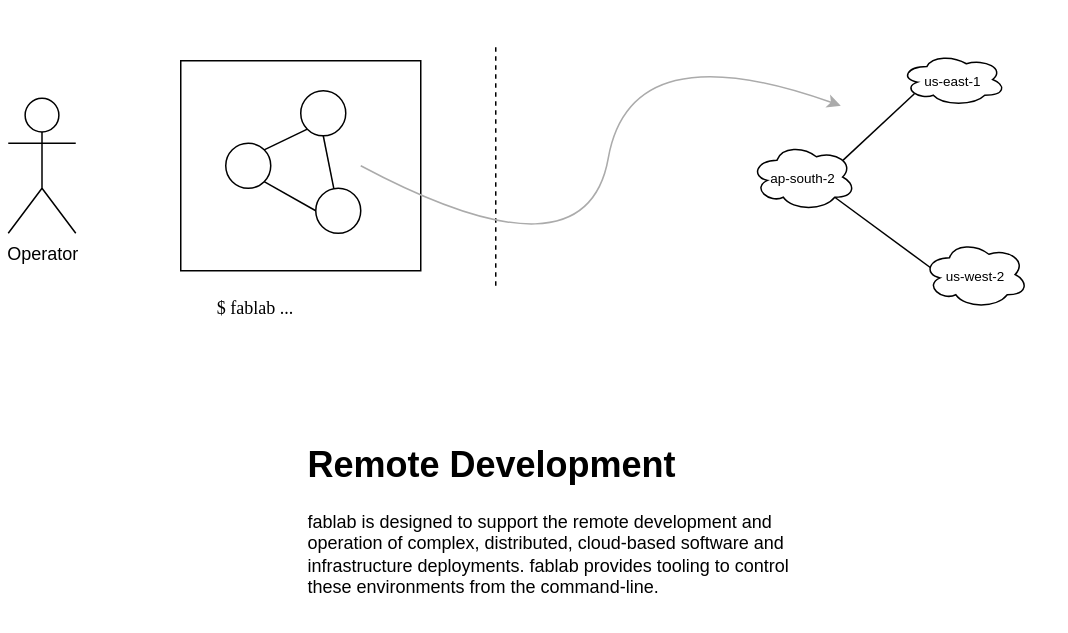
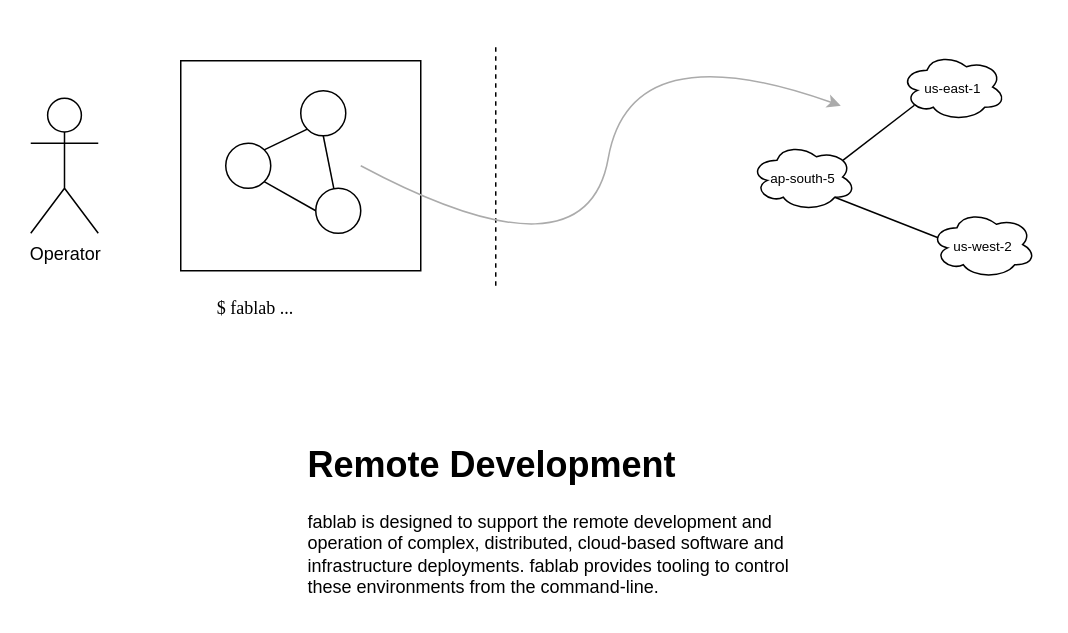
node "us-east-1": size 105x53 -> 105x68
node "Operator": moved (42, 166) -> (65, 166)
node "ap-south-2": label "ap-south-2" -> "ap-south-5"
node "us-west-2": moved (976, 275) -> (983, 245)
